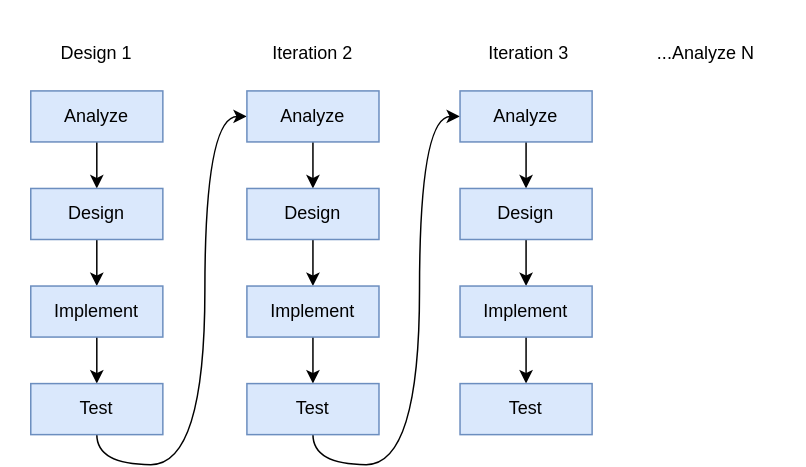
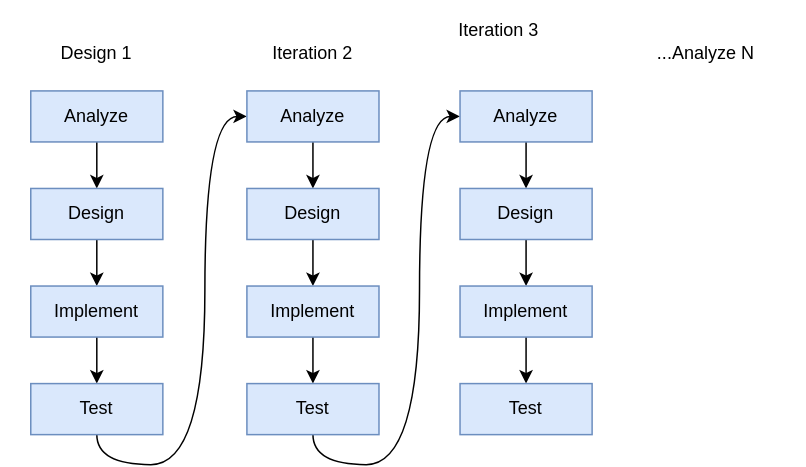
node "Iteration 3": moved (529, 53) -> (499, 31)
